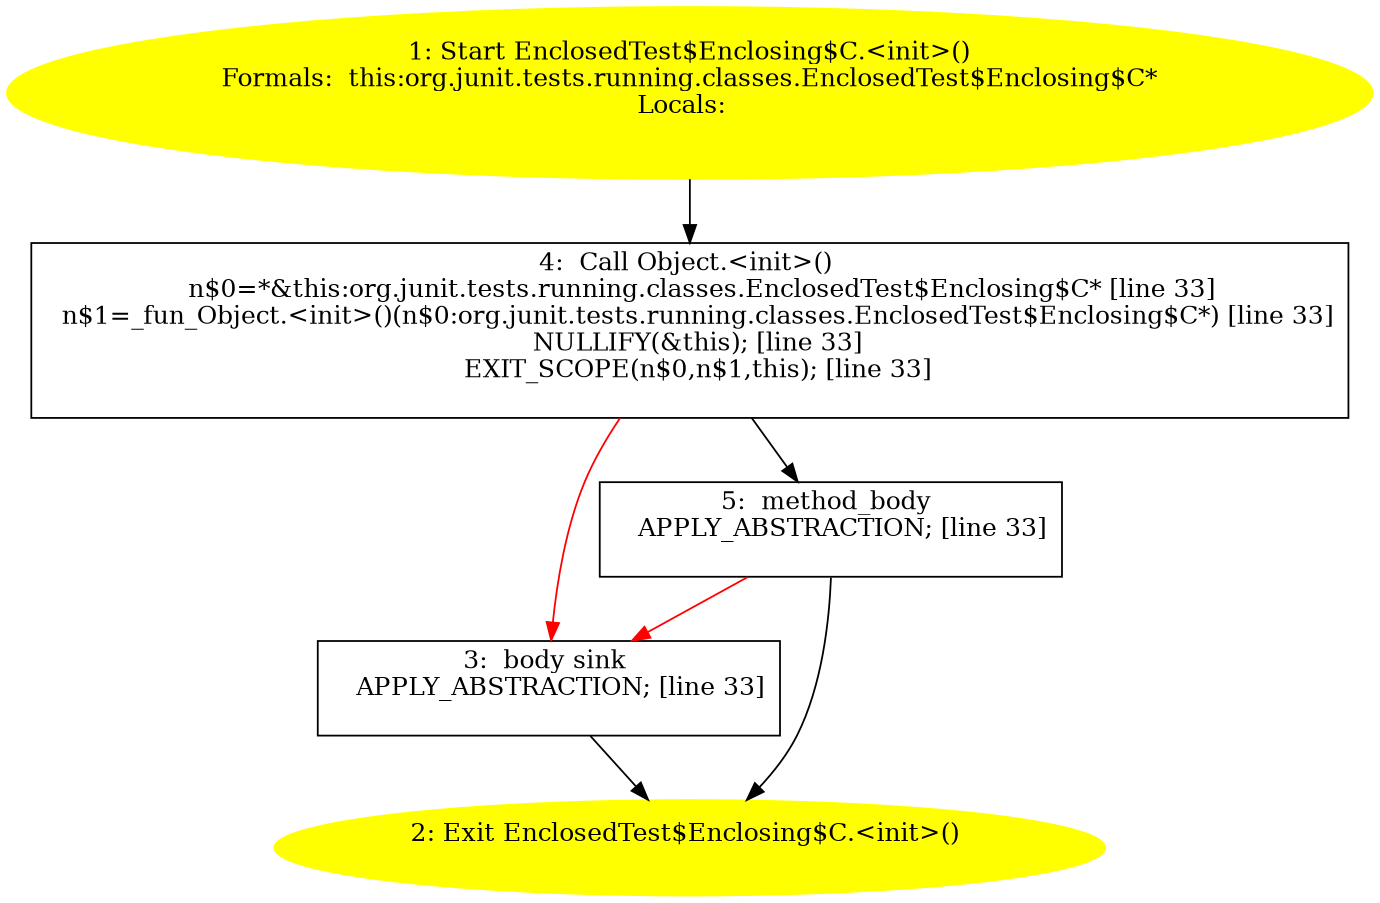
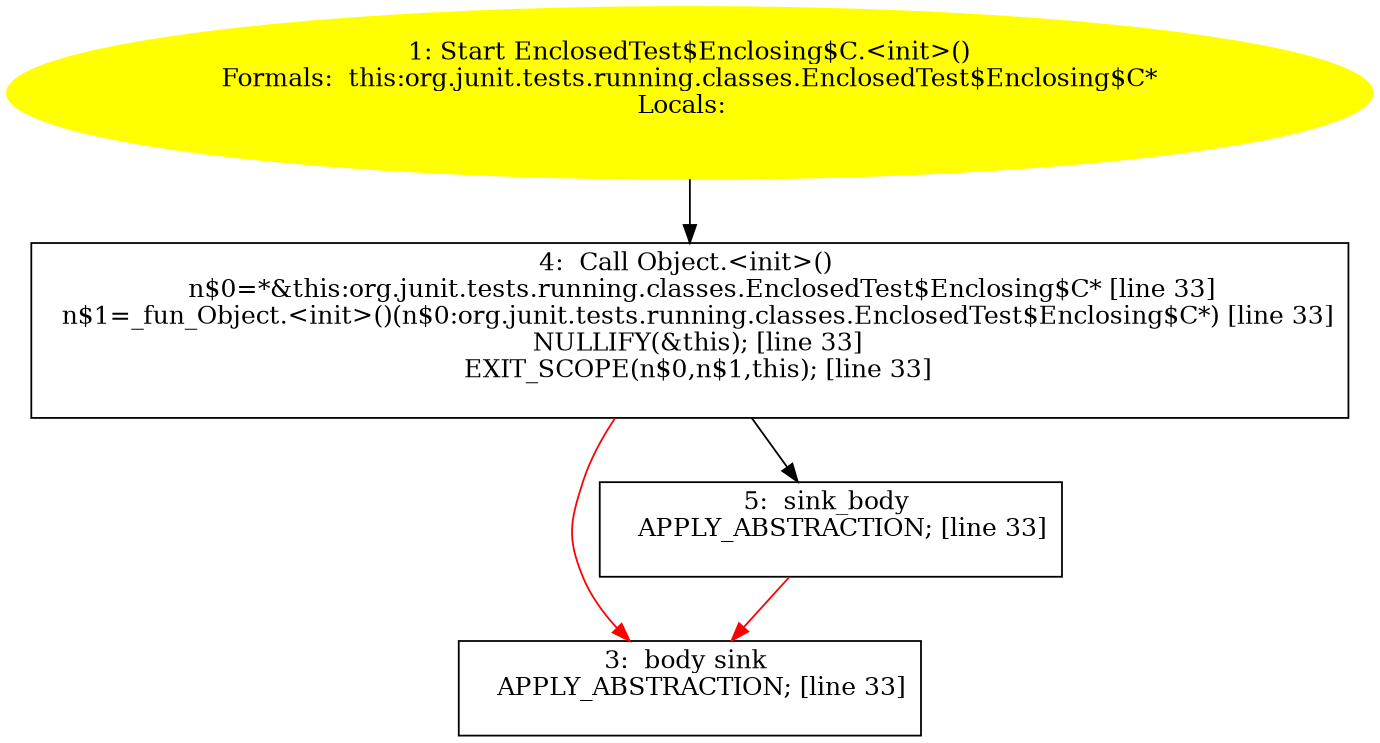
node "5:  method_body APPLY_ABSTRACTION; [line 33]": label "5:  method_body APPLY_ABSTRACTION; [line 33]" -> "5:  sink_body APPLY_ABSTRACTION; [line 33]"
node "2: Exit EnclosedTest$Enclosing$C.<init>()": removed
